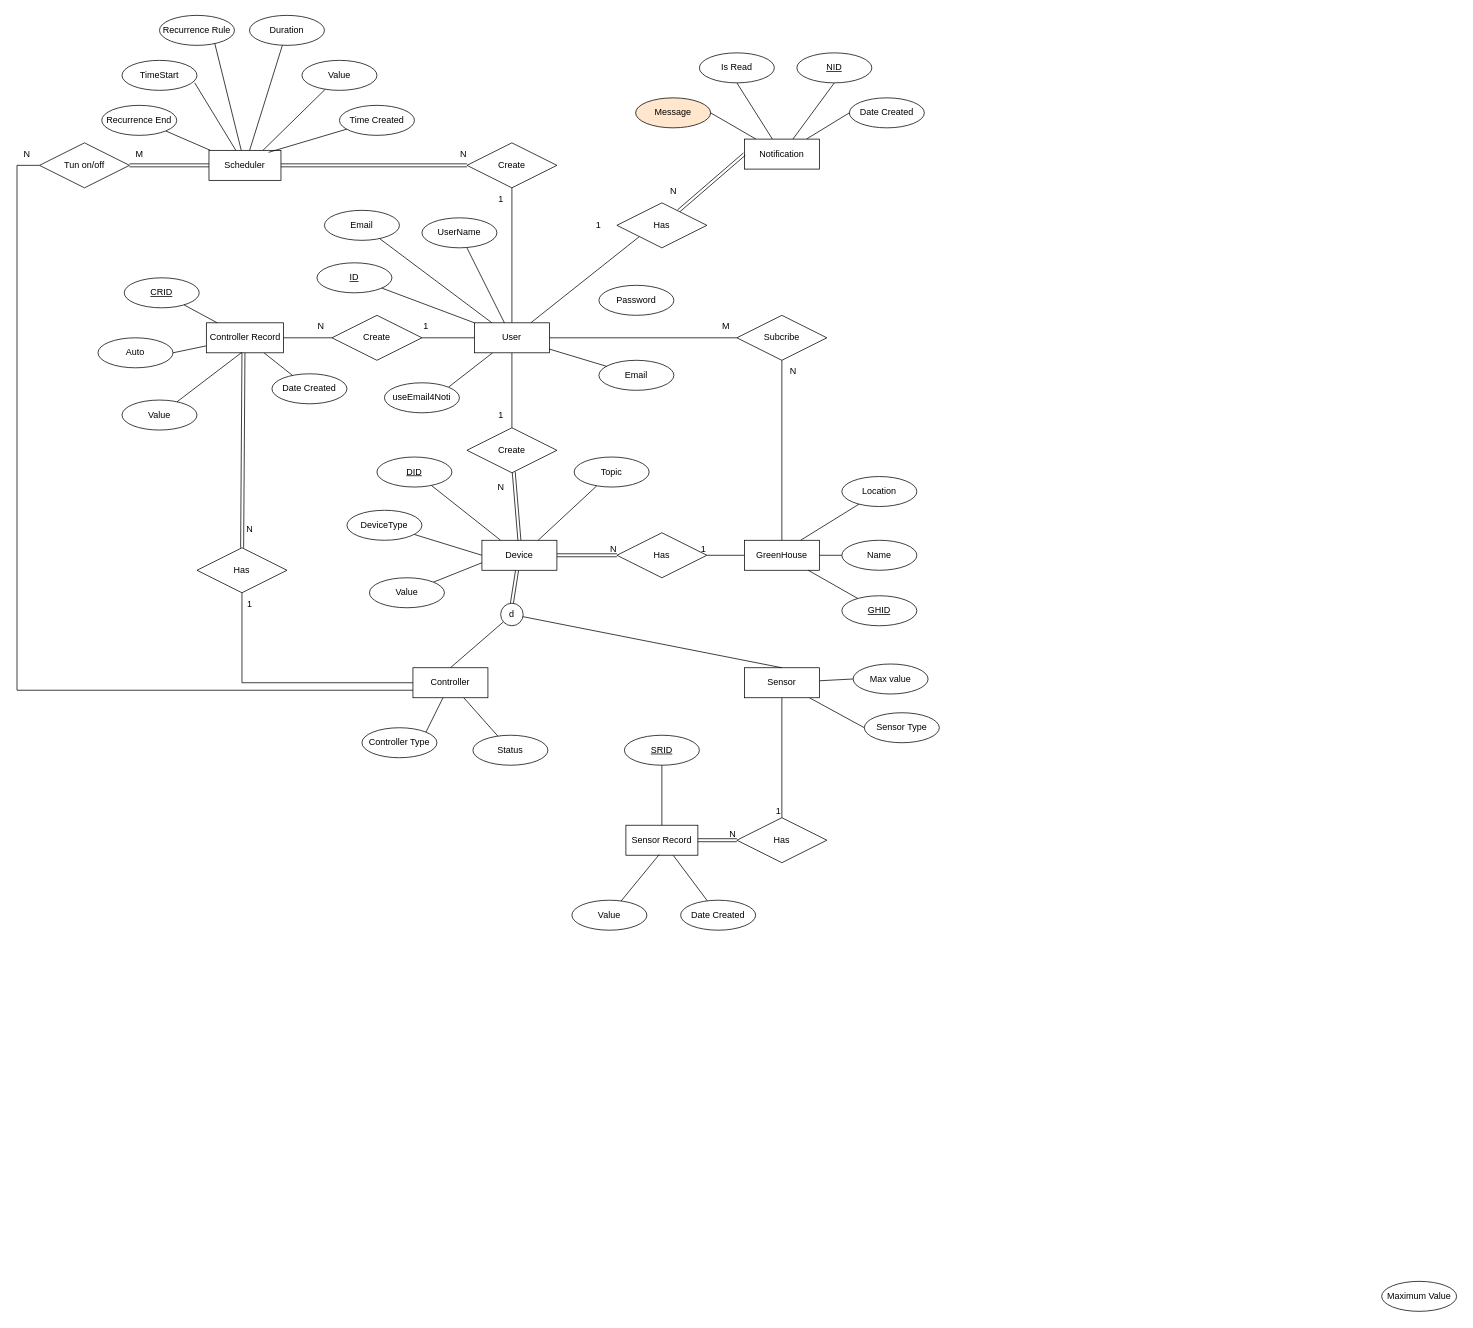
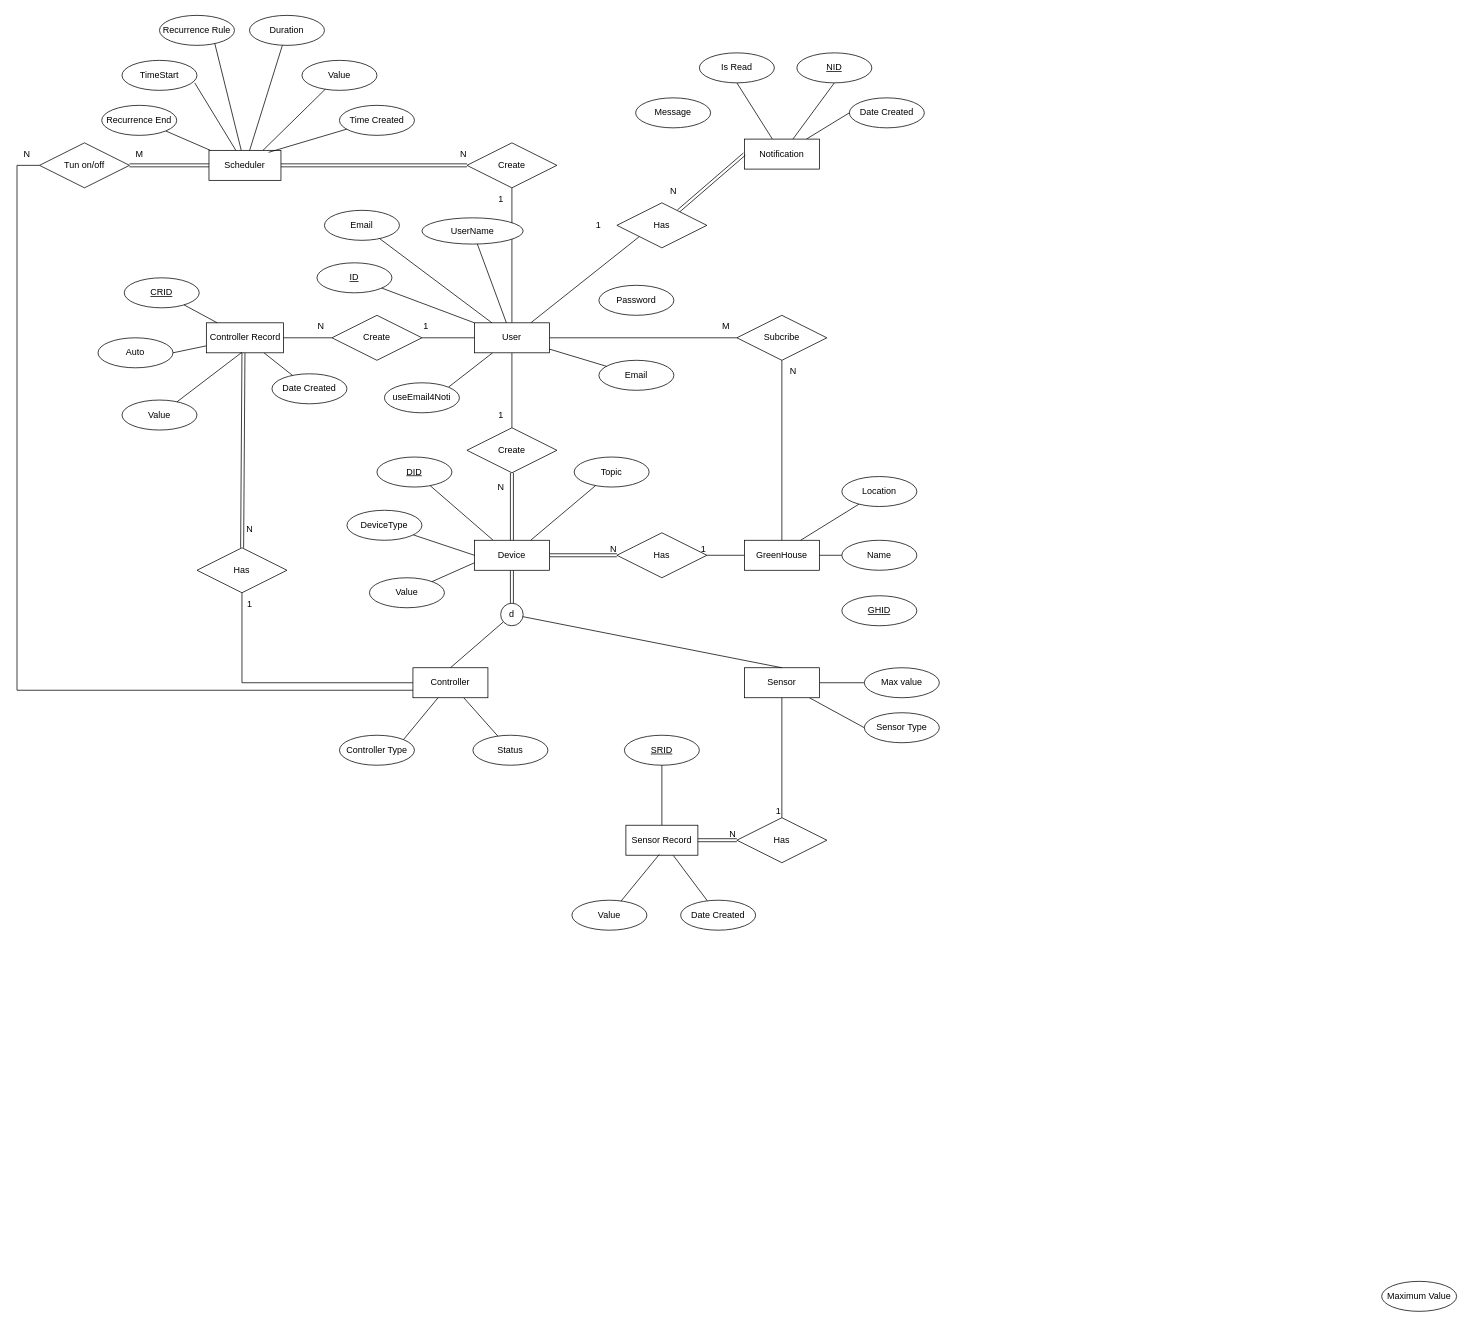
node "Message": fillcolor #ffe6cc -> #ffffff
edge "Message" -- "Notification": removed
node "UserName": size 75x30 -> 101x26
node "Device": moved (519, 555) -> (512, 555)
edge "GreenHouse" -- "GHID": removed
node "Max value": moved (891, 679) -> (902, 683)
node "Controller Type": moved (399, 743) -> (377, 750)
